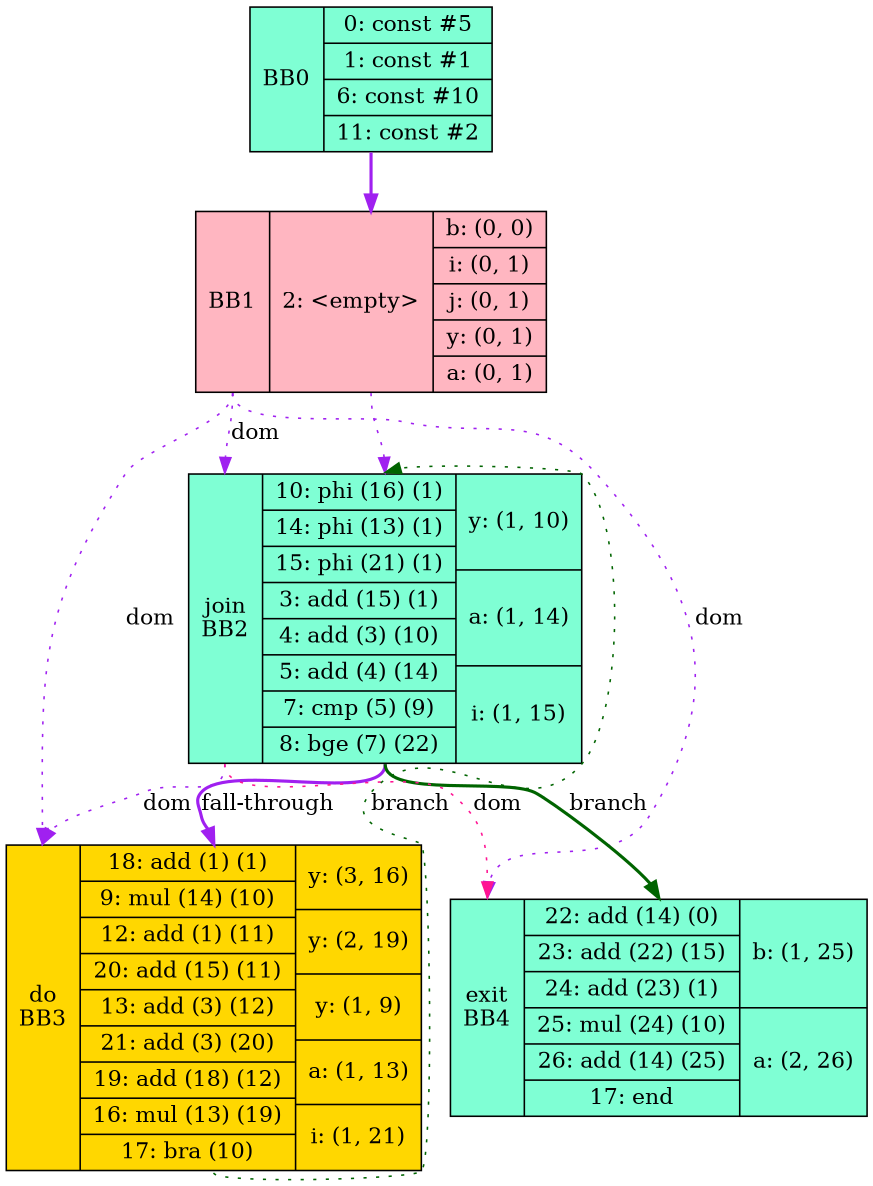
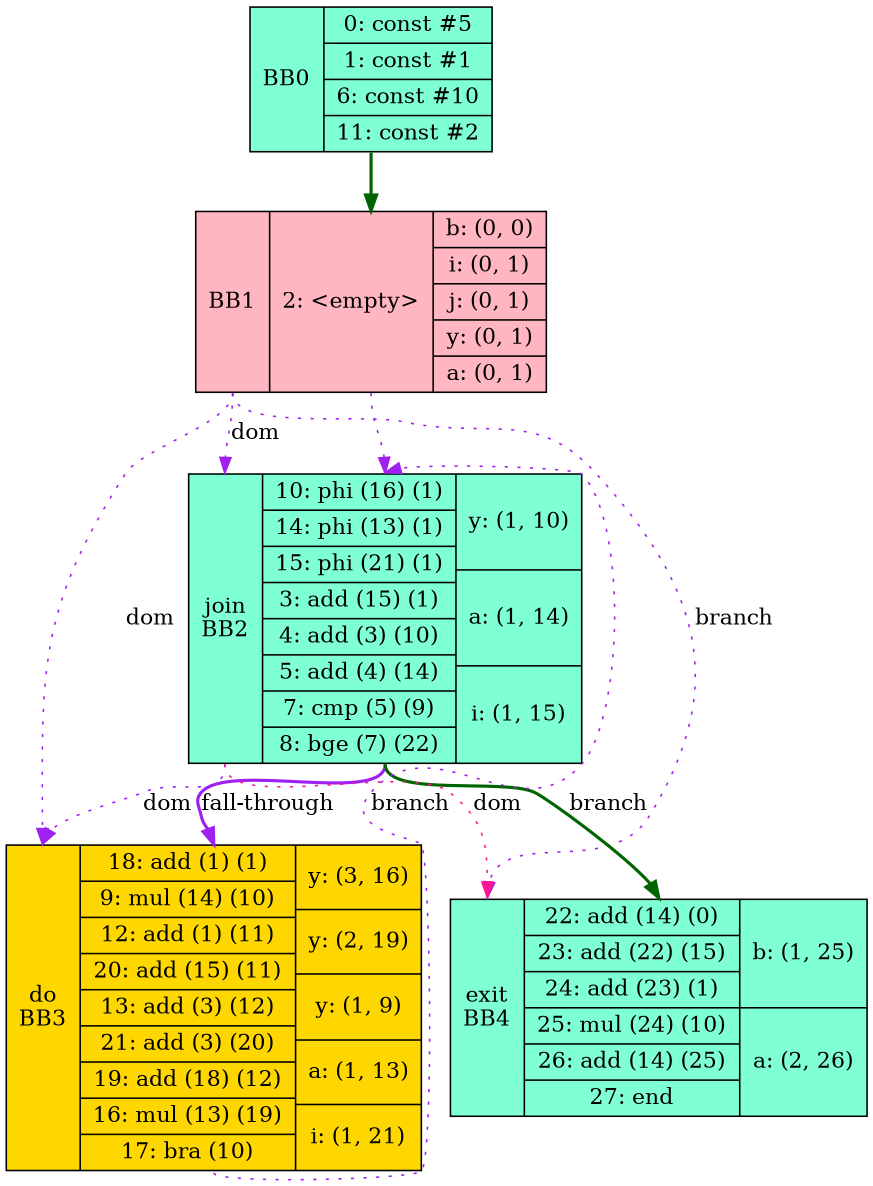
edge "BB0" -> "BB1": color purple -> darkgreen
edge "BB1" -> "exit": label "dom" -> "branch"
edge "do" -> "join": color darkgreen -> purple
node "exit": text "17: end" -> "27: end"
